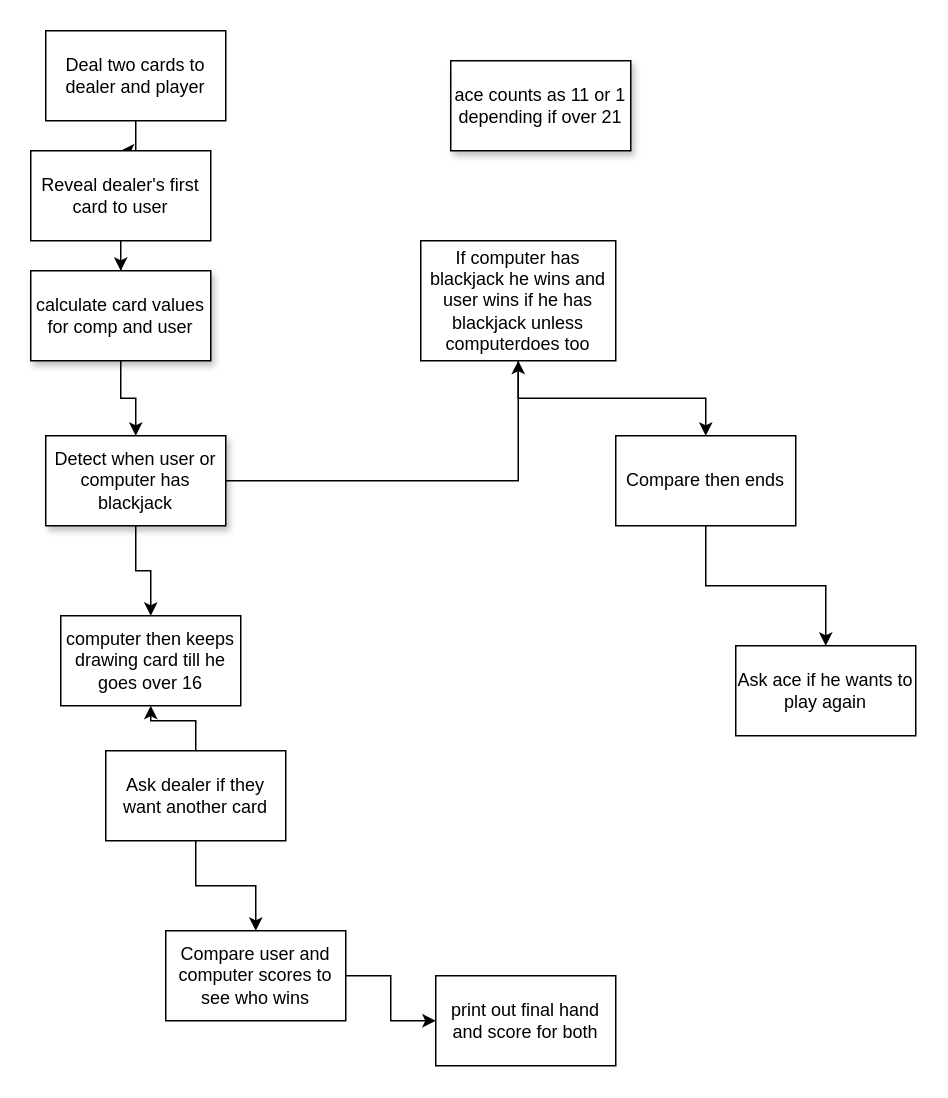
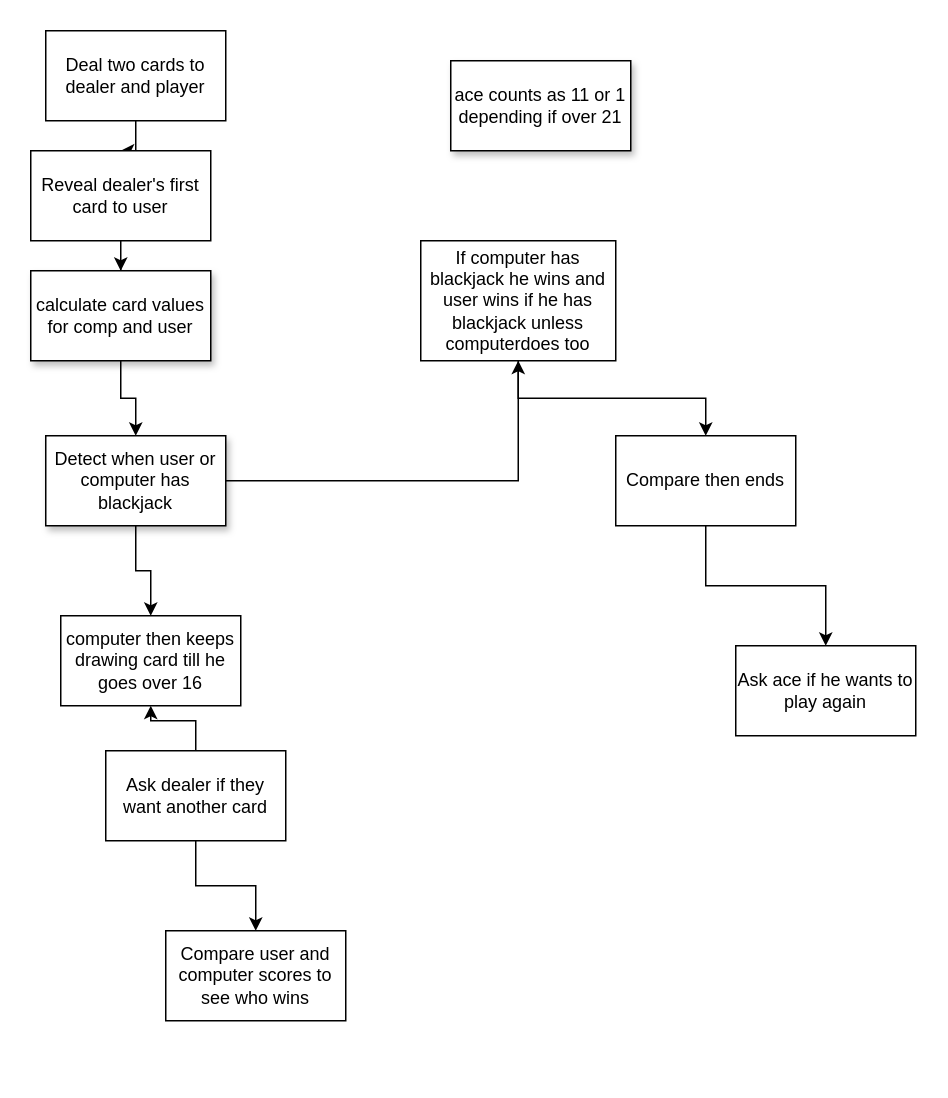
edge "Compare user and computer scores to see who wins" -> "print out final hand and score for both": removed
node "print out final hand and score for both": removed
